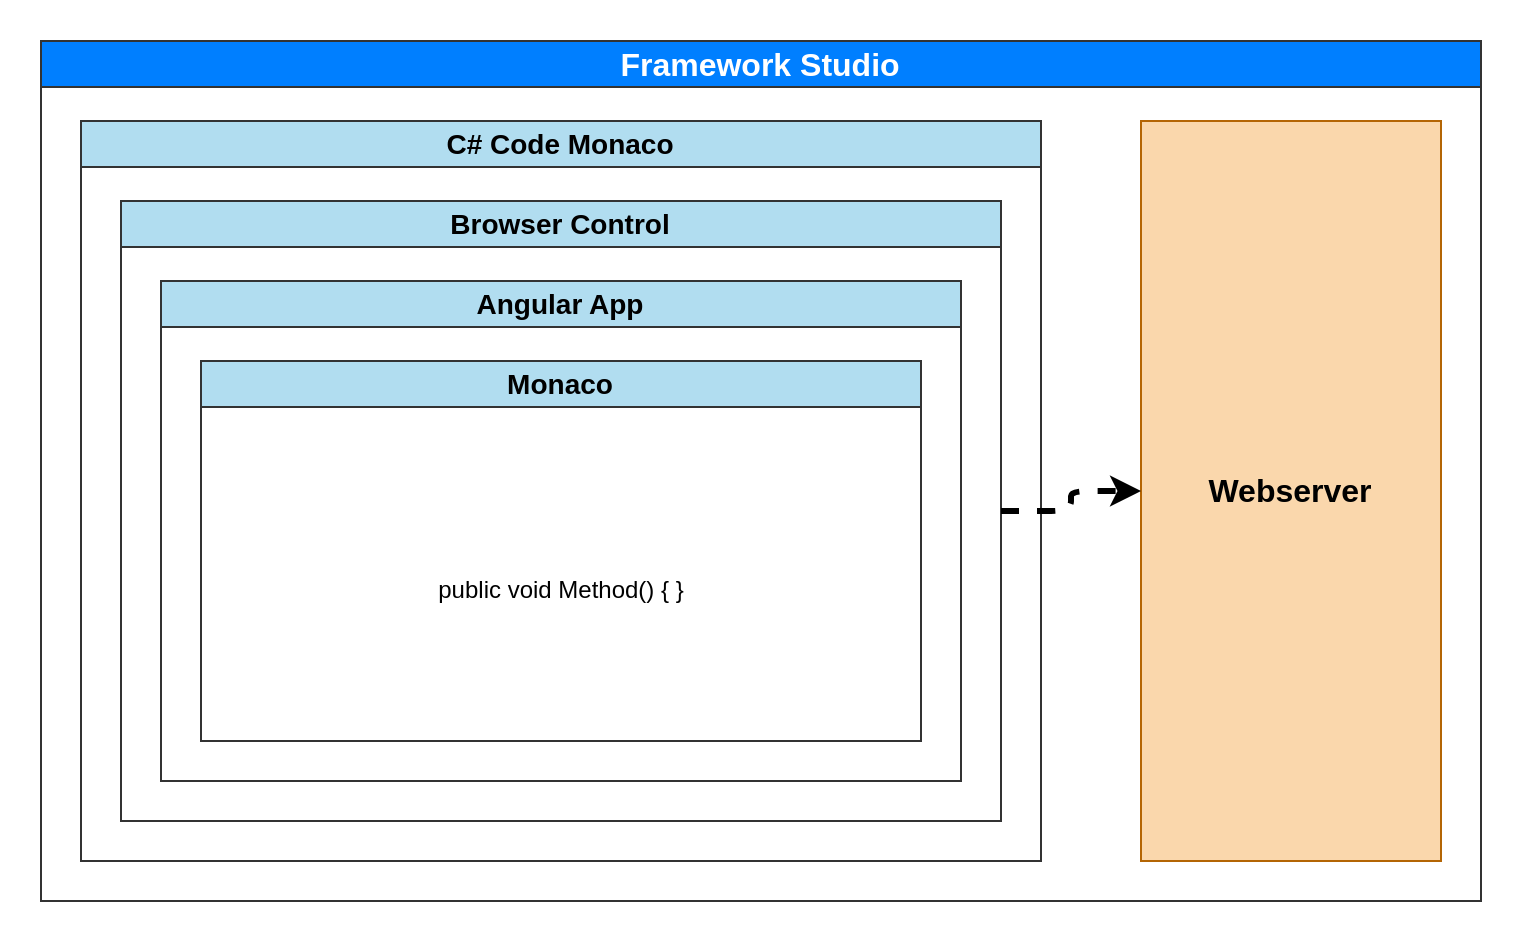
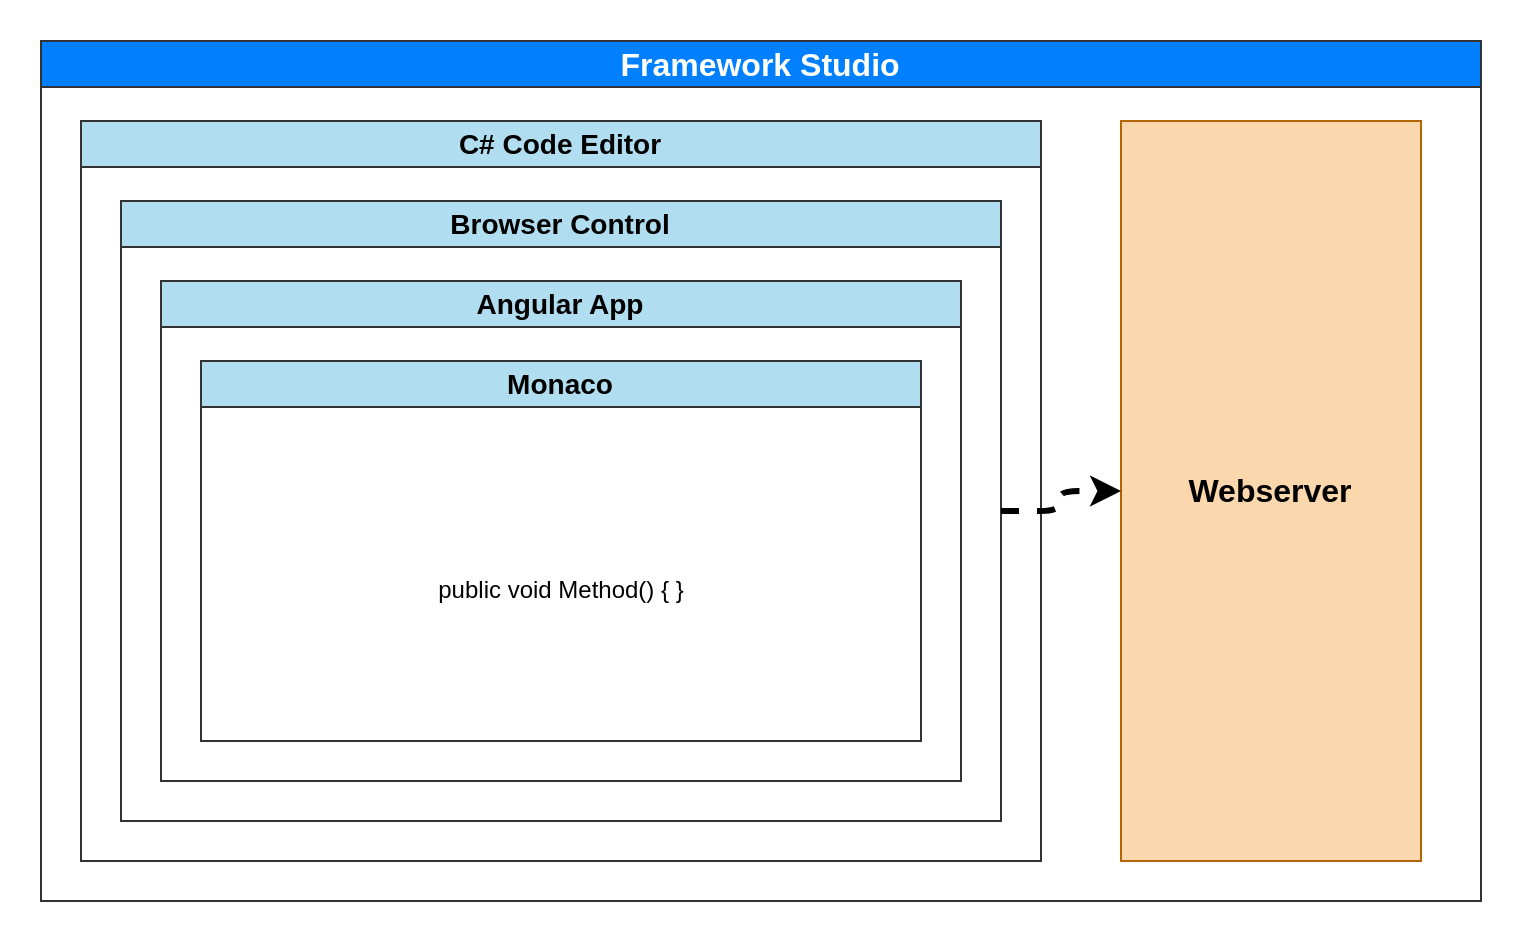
node "C# Code Monaco": label "C# Code Monaco" -> "C# Code Editor"
node "Webserver": moved (1291, 491) -> (1271, 491)
